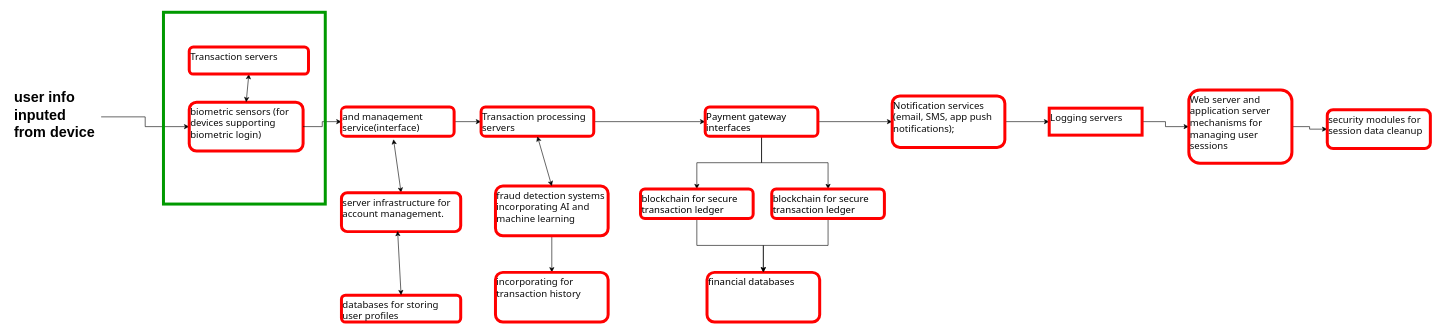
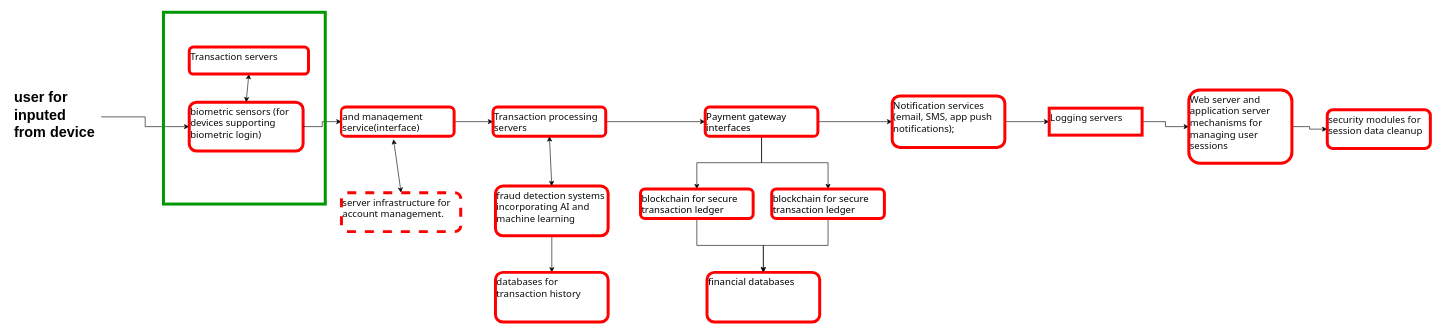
node "user info inputed from device": label "user info inputed from device" -> "user for inputed from device"
node "Transaction processing servers": moved (537, 122) -> (549, 122)
node "server infrastructure for account management.": style solid -> dashed
edge "server infrastructure for account management." -- "databases for storing user profiles": removed
node "incorporating for transaction history": label "incorporating for transaction history" -> "databases for transaction history"
node "databases for storing user profiles": removed
